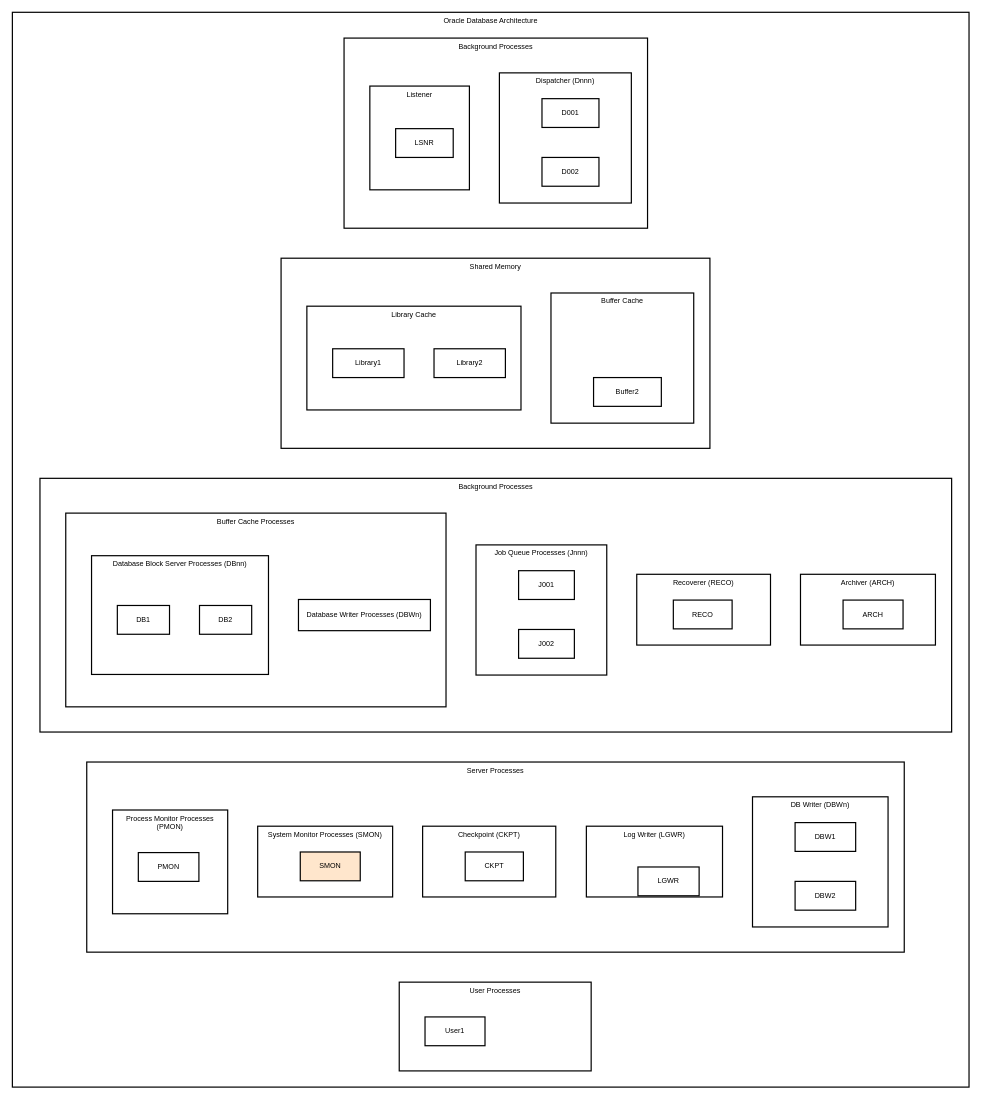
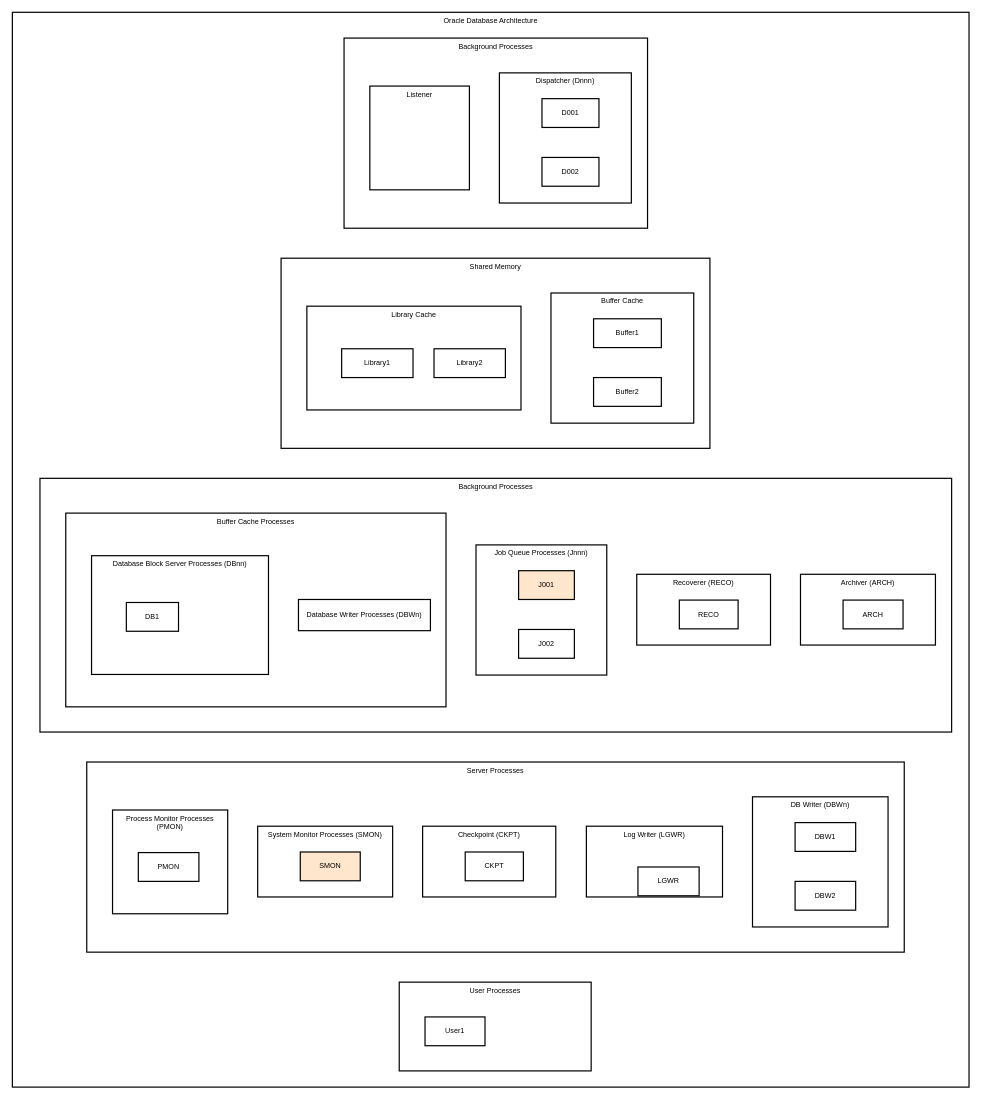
node "LSNR": removed
node "Buffer1": added
node "Library1": moved (368, 363) -> (377, 363)
node "J001": fillcolor #ffffff -> #ffe6cc
node "RECO": moved (703, 615) -> (709, 615)
node "DB1": moved (143, 620) -> (152, 617)
node "DB2": removed
